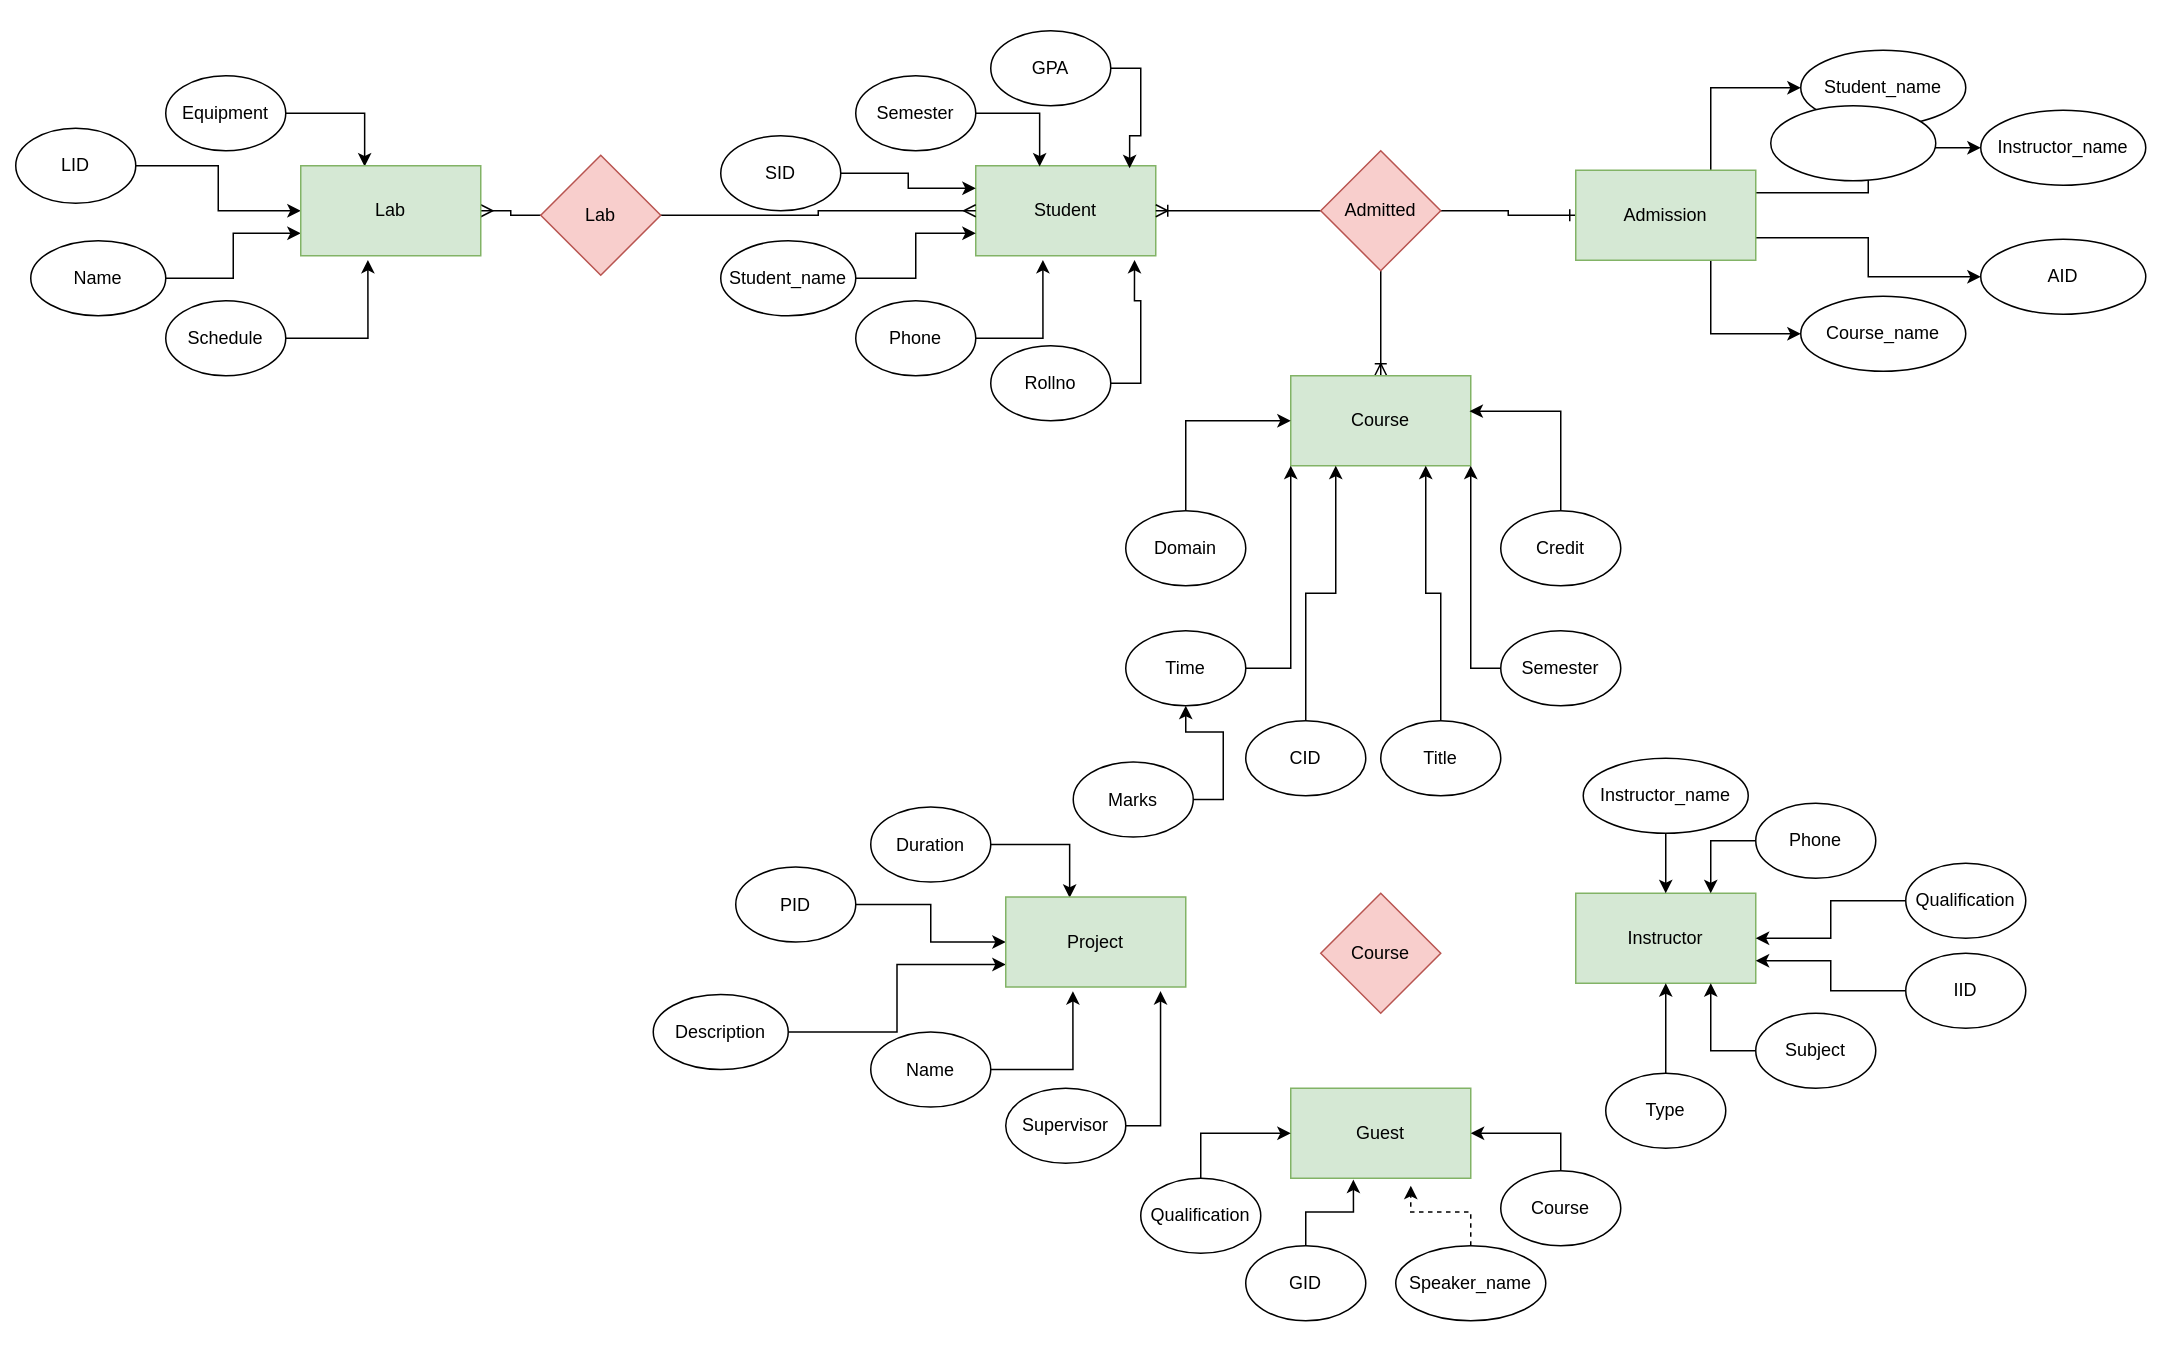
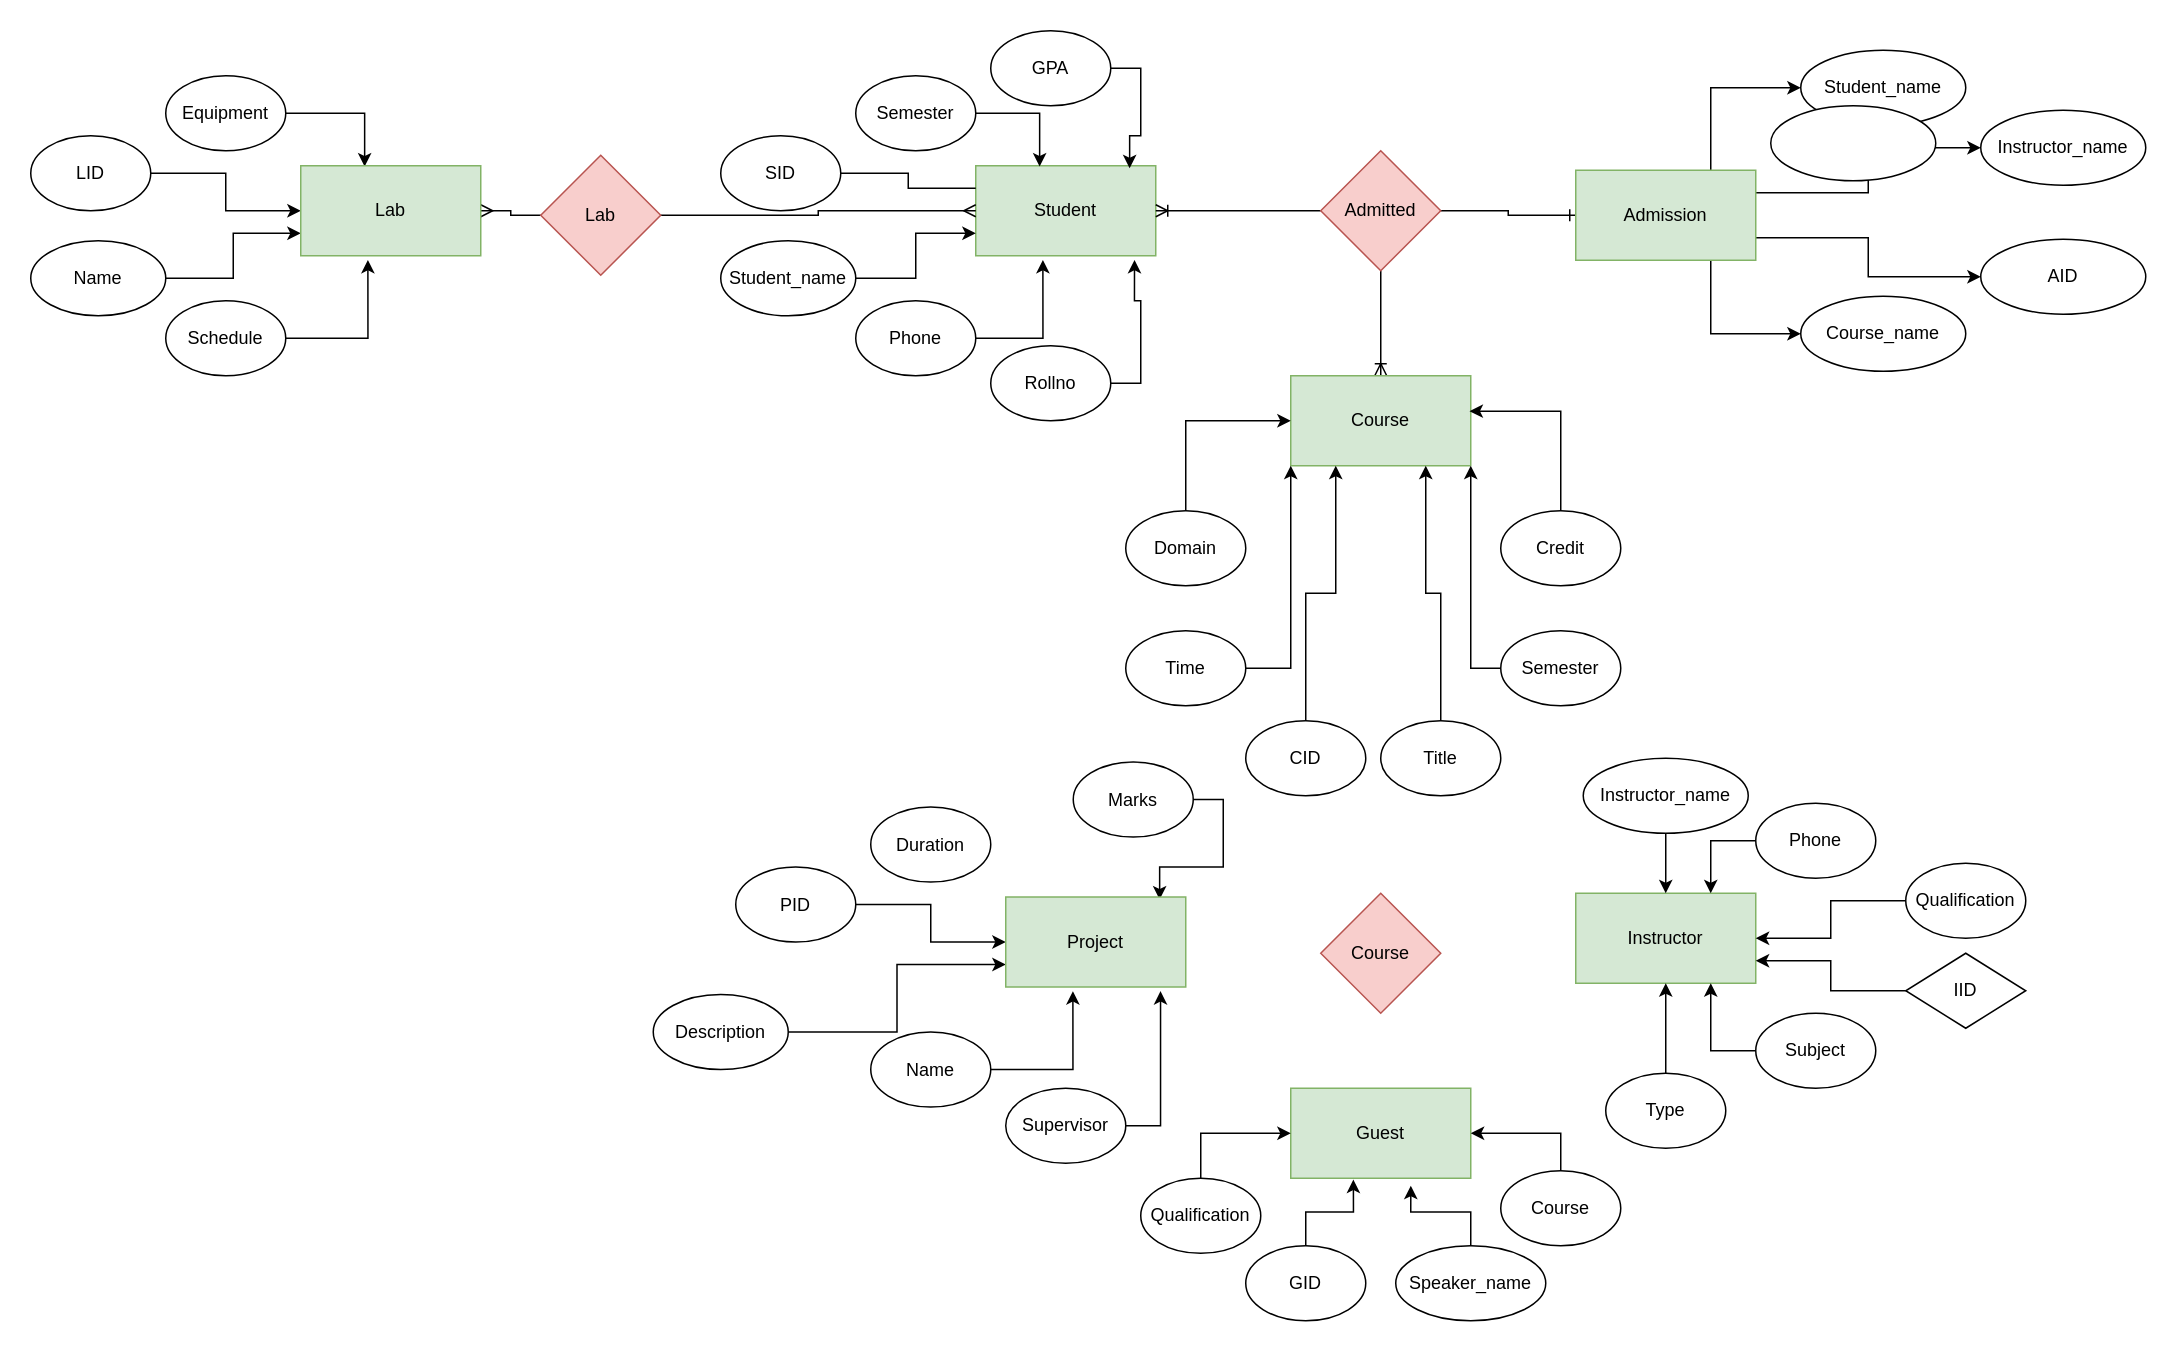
node "LID": moved (76, 166) -> (91, 173)
edge "SID" -> "Student": arrowhead classic -> none
edge "Marks" -> "Time": now "Marks" -> "Project"
edge "Duration" -> "Project": removed
node "IID": shape ellipse -> diamond
edge "Speaker_name" -> "Guest": style dashed -> solid
